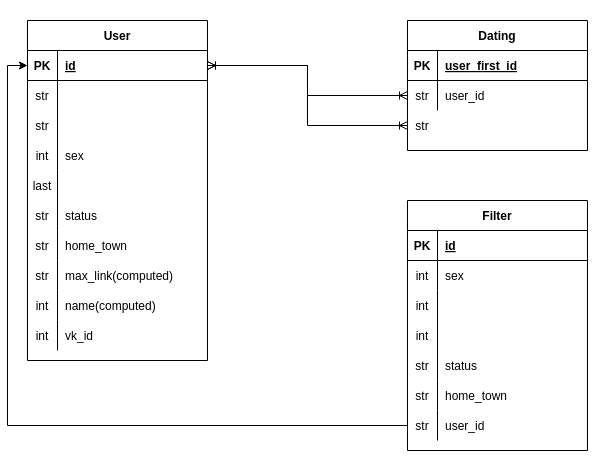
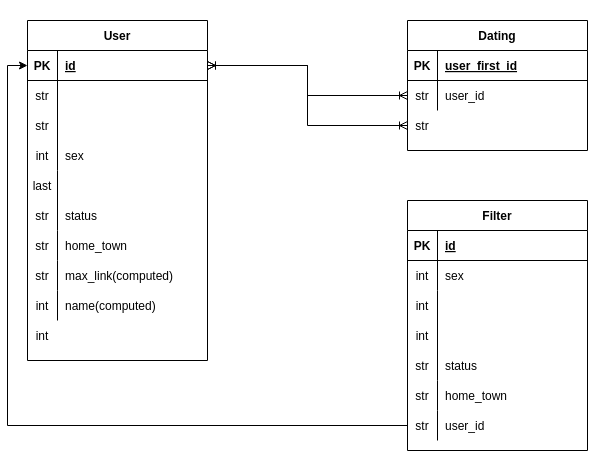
node "vk_id": removed
